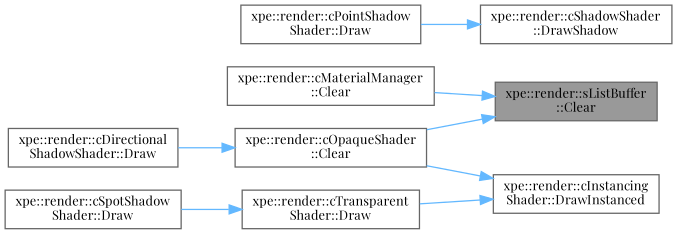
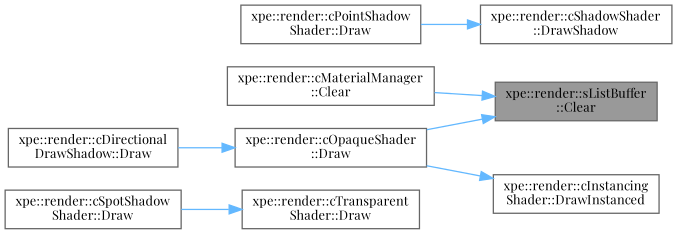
node "xpe::render::cDirectional ShadowShader::Draw": label "xpe::render::cDirectional ShadowShader::Draw" -> "xpe::render::cDirectional DrawShadow::Draw"
node "xpe::render::cOpaqueShader ::Clear": label "xpe::render::cOpaqueShader ::Clear" -> "xpe::render::cOpaqueShader ::Draw"
edge "xpe::render::cTransparent Shader::Draw" -> "xpe::render::cInstancing Shader::DrawInstanced": removed
